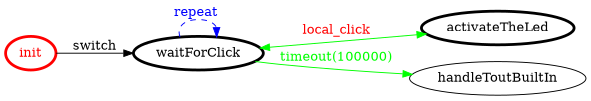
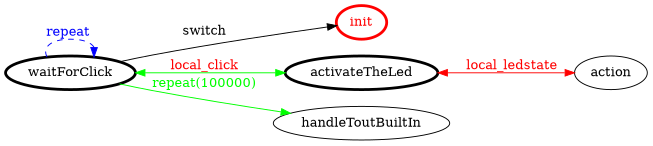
edge "init" -> "waitForClick": reversed
edge "waitForClick" -> "handleToutBuiltIn": label "timeout(100000)" -> "repeat(100000)"
node "action": added
